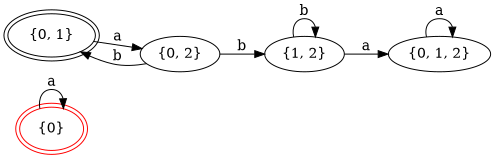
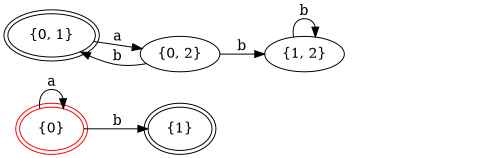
node "{0, 1, 2}": removed
node "{1}": added
